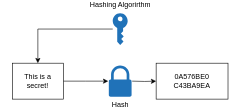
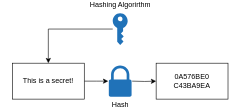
node "This is a secret!": size 51x36 -> 72x36
